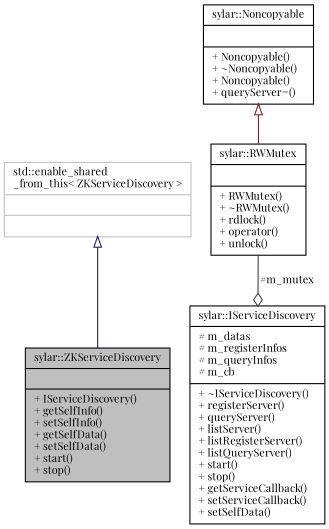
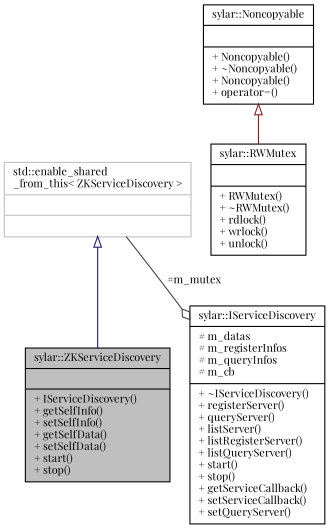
node "sylar::Noncopyable": text "+ queryServer=()" -> "+ operator=()"
node "sylar::RWMutex": text "+ operator()" -> "+ wrlock()"
edge "sylar::RWMutex" -> "sylar::IServiceDiscovery": now "std::enable_shared" -> "sylar::IServiceDiscovery"
node "sylar::IServiceDiscovery": text "+ setSelfData()" -> "+ setQueryServer()"
